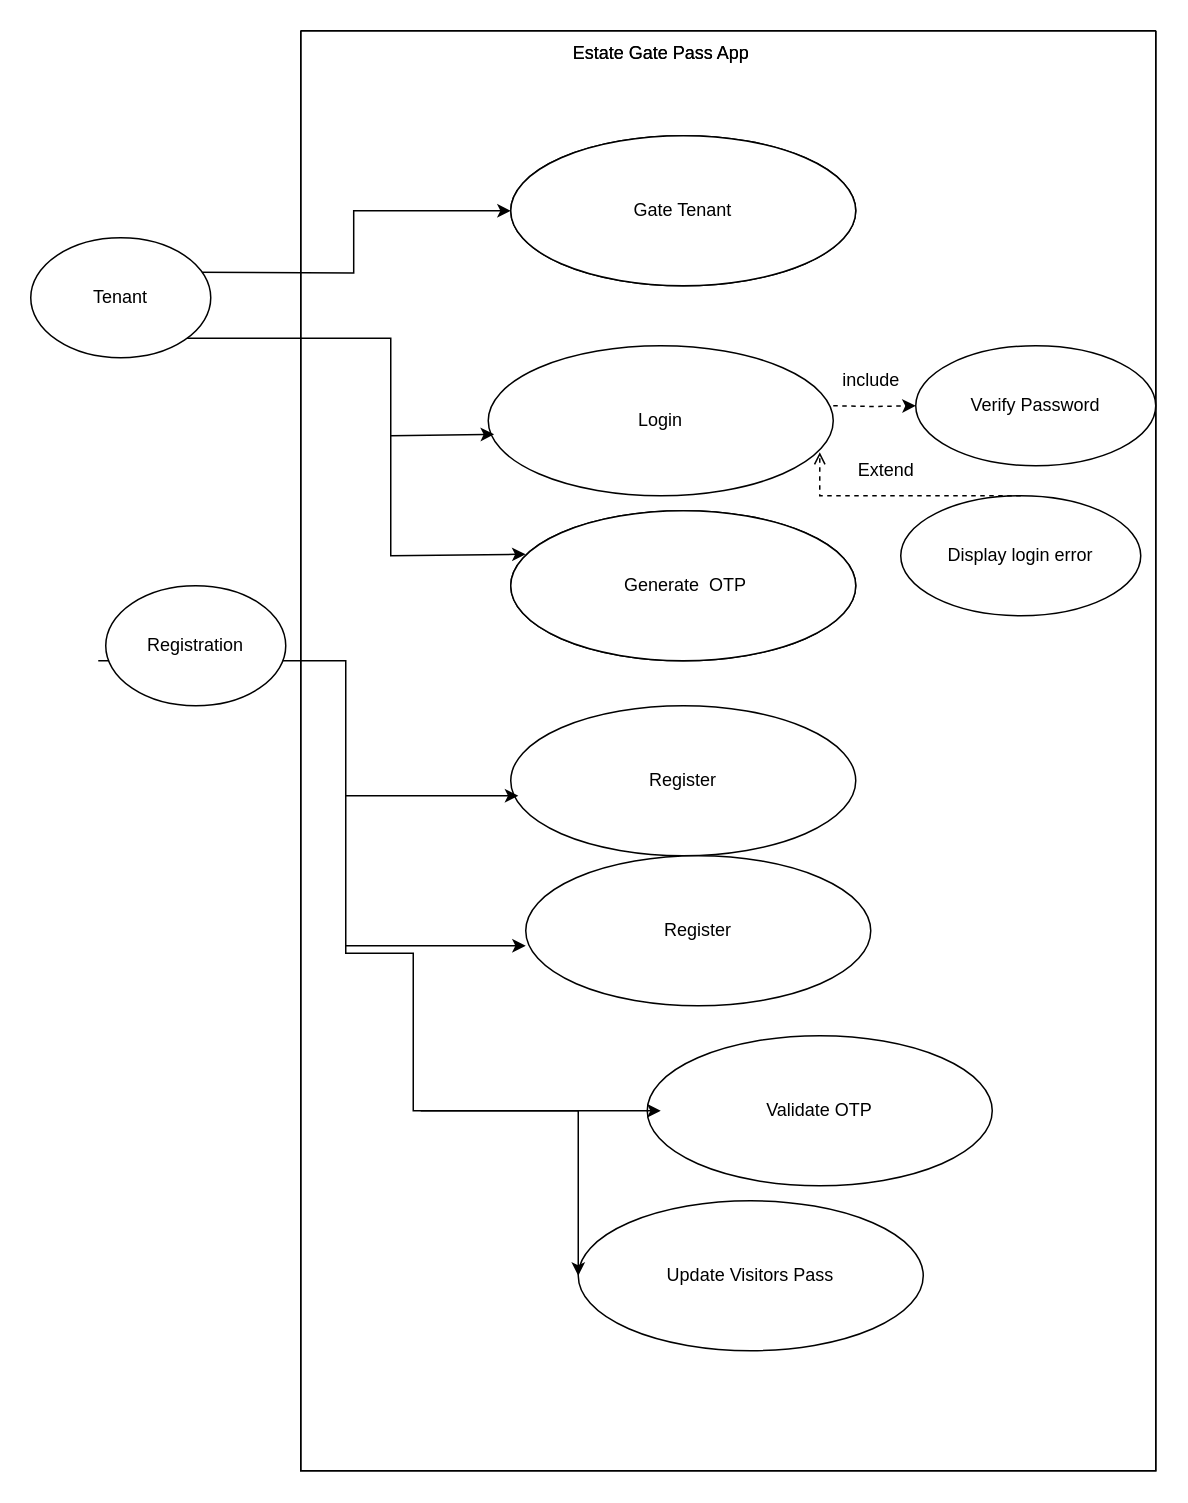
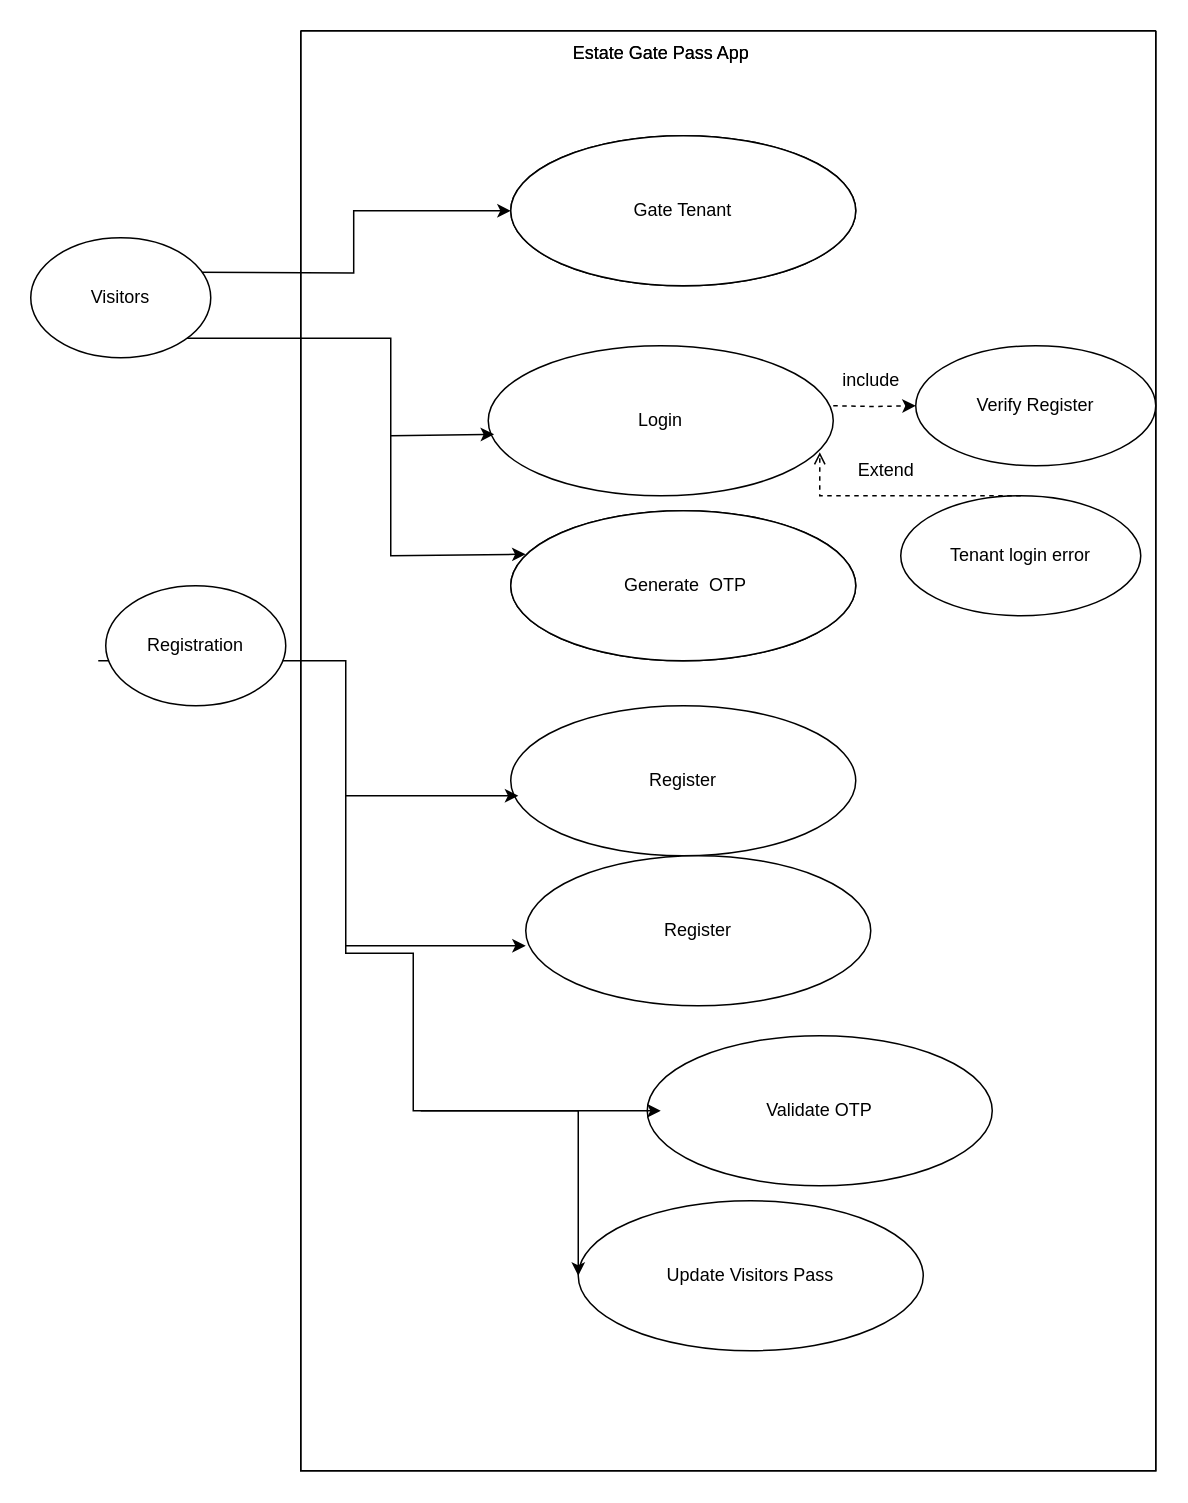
node "Tenant": label "Tenant" -> "Visitors"
node "Verify Password": label "Verify Password" -> "Verify Register"
node "Display login error": label "Display login error" -> "Tenant login error"
